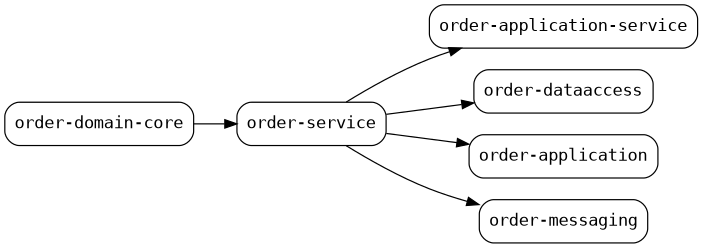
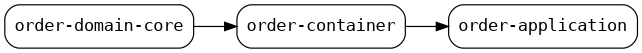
node "order-application-service": removed
node "order-dataaccess": removed
node "order-service": label "order-service" -> "order-container"
node "order-messaging": removed
